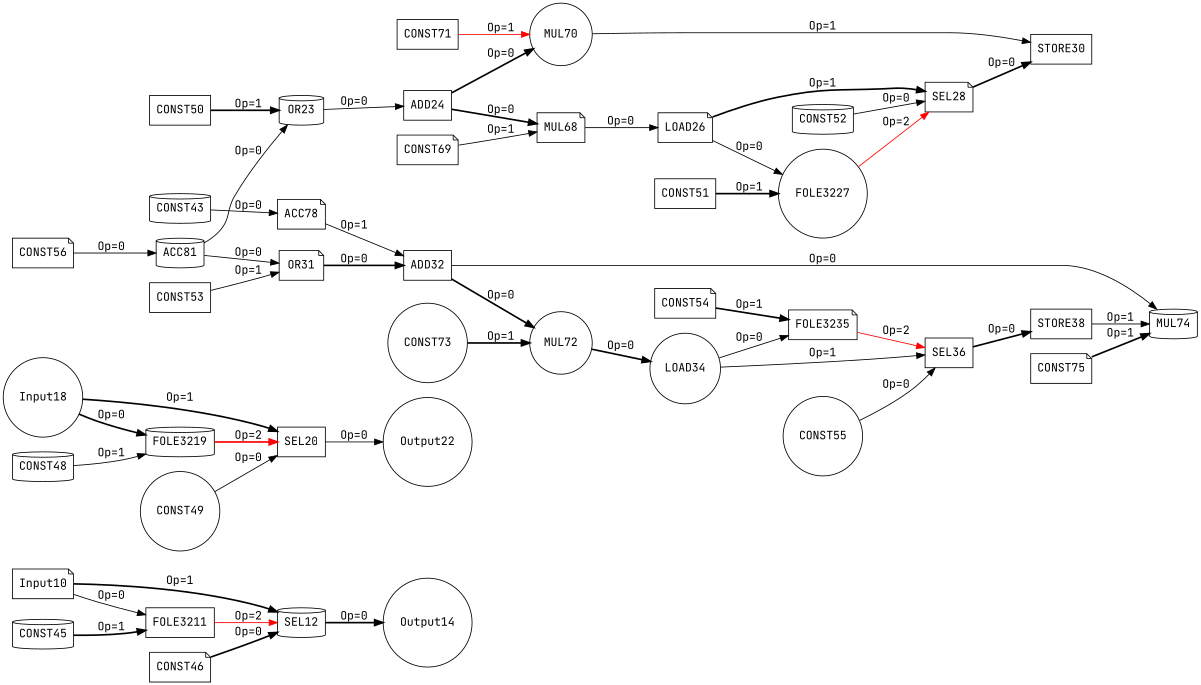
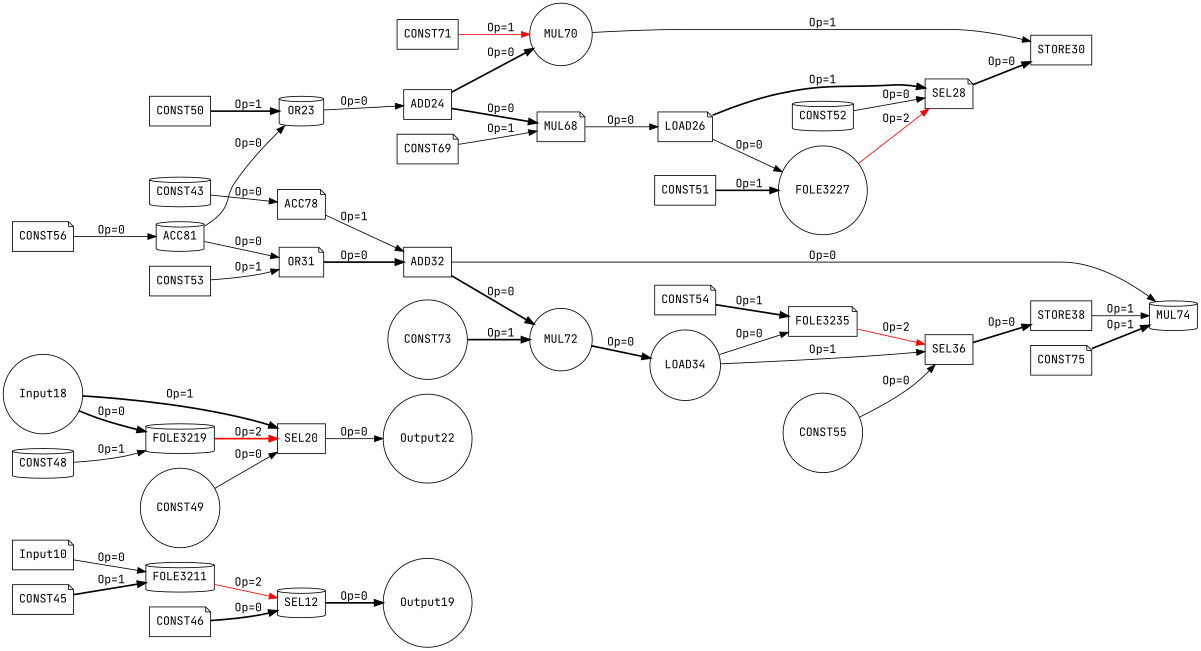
edge "Input10" -> "SEL12": removed, label "Op=1"
node "FOLE3211": shape box -> cylinder
node "Output14": label "Output14" -> "Output19"
node "CONST45": shape cylinder -> note
